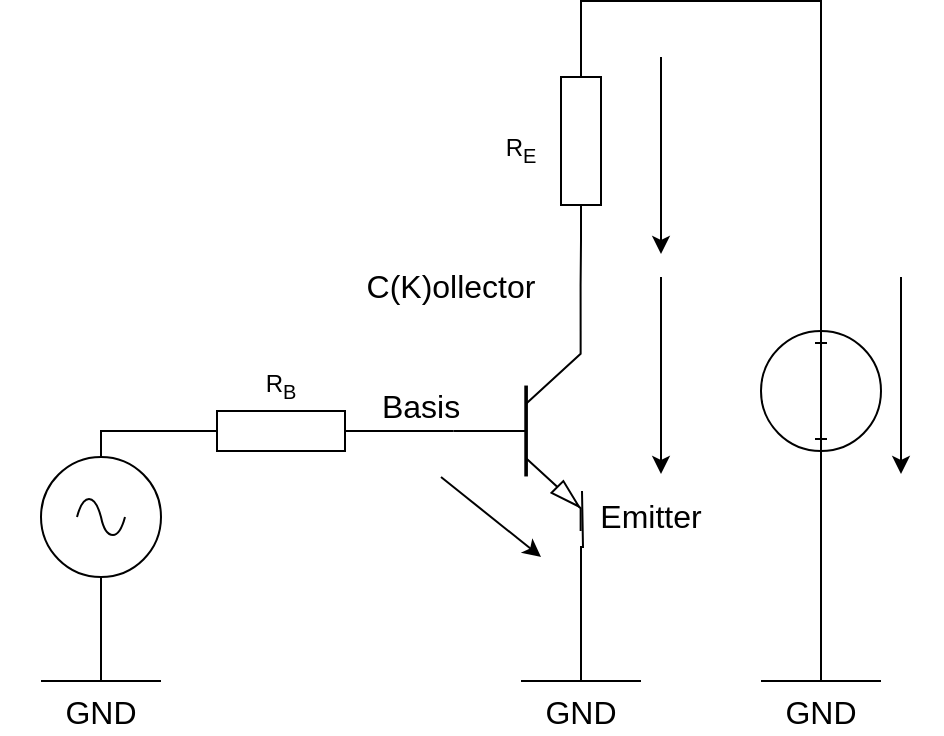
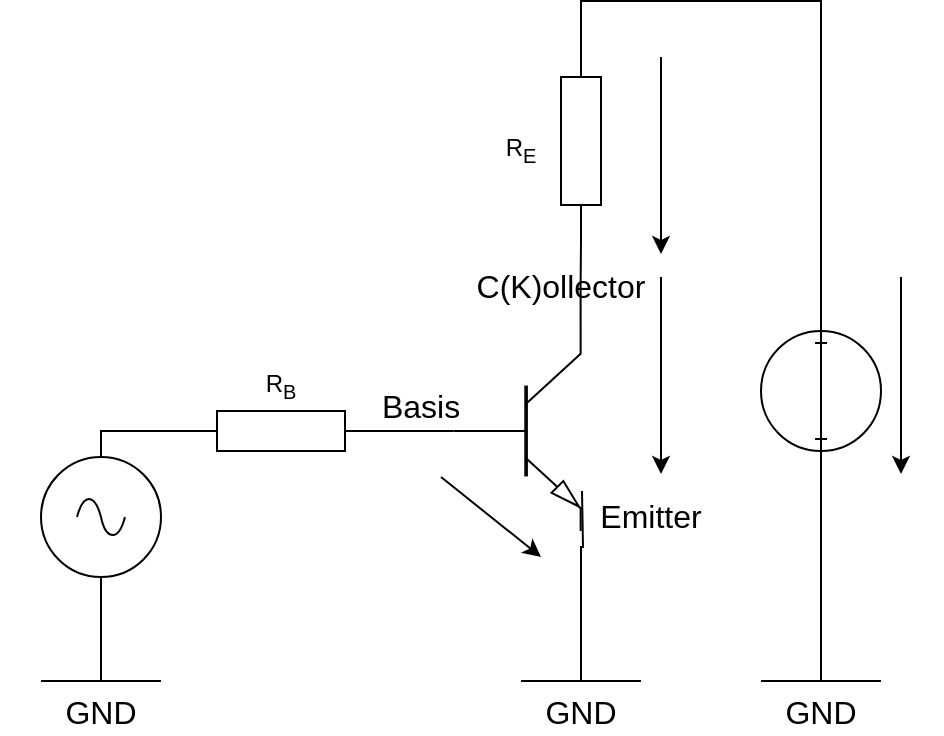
node "C(K)ollector": moved (451, 287) -> (561, 287)
